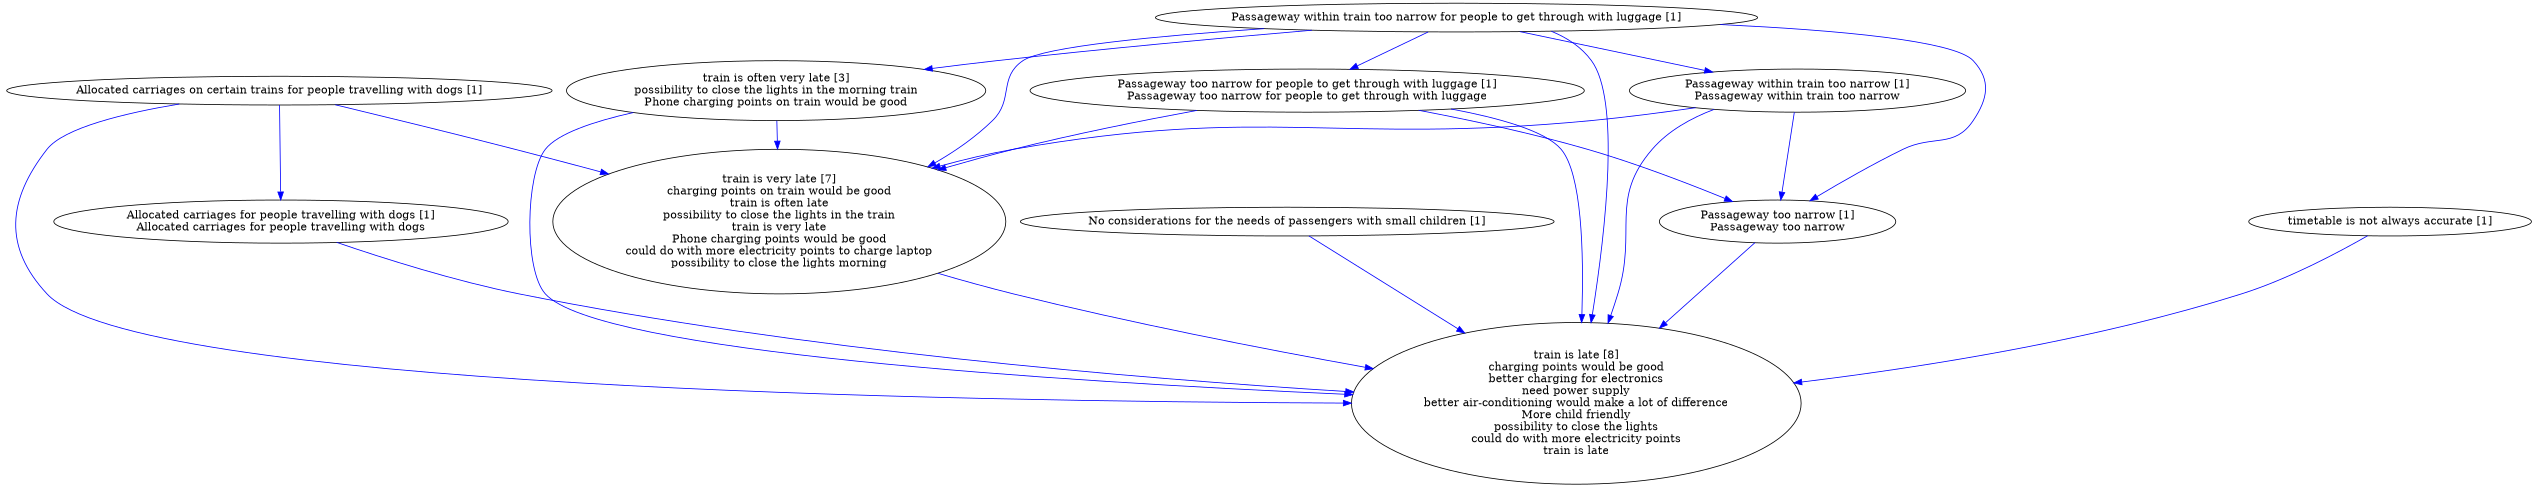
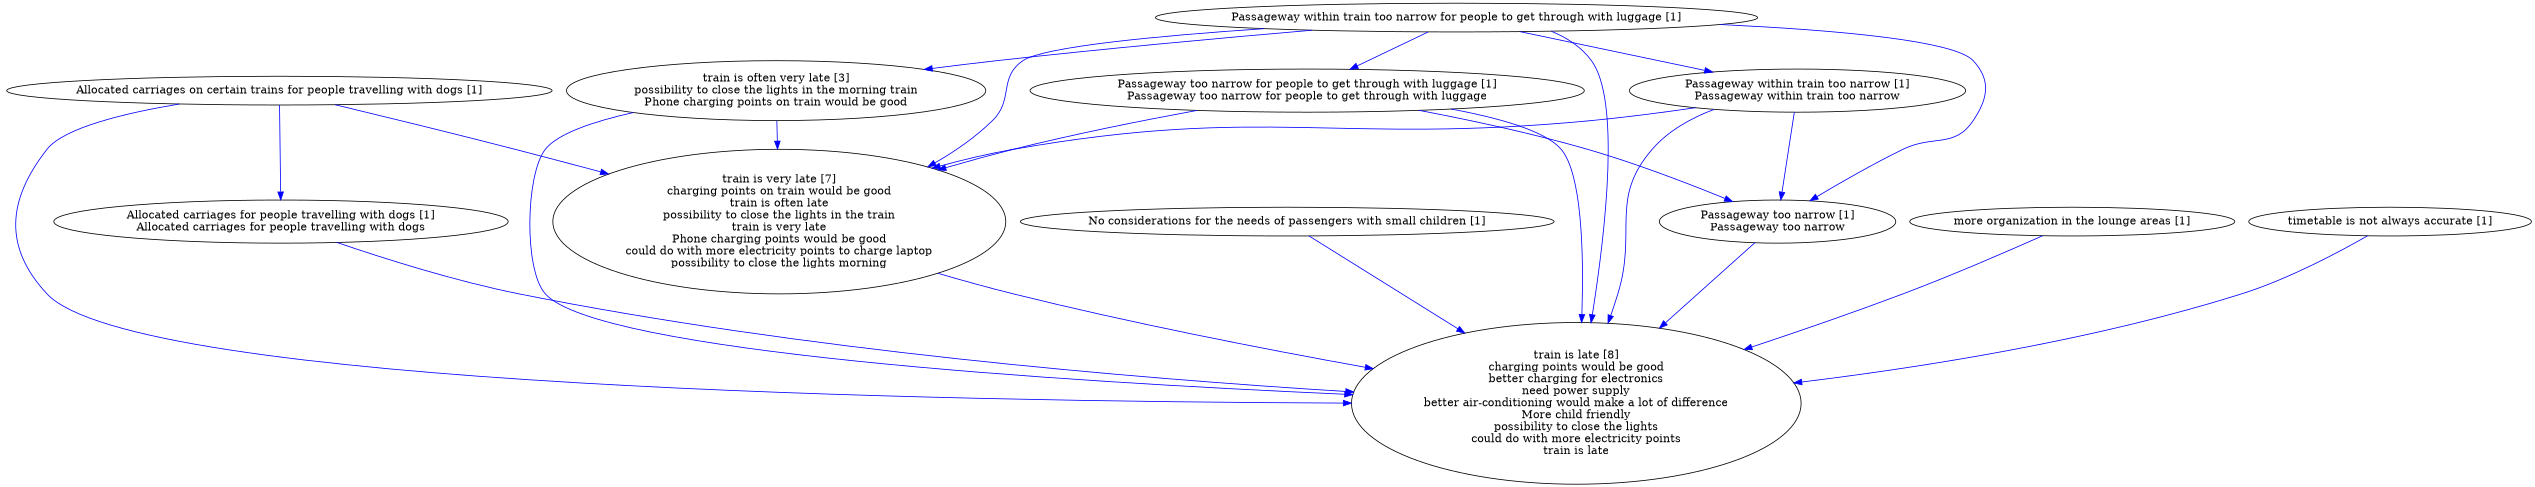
node "more organization in the lounge areas [1]": added
